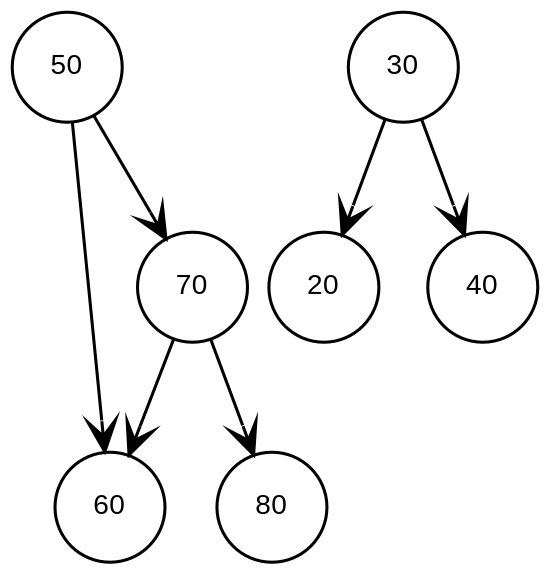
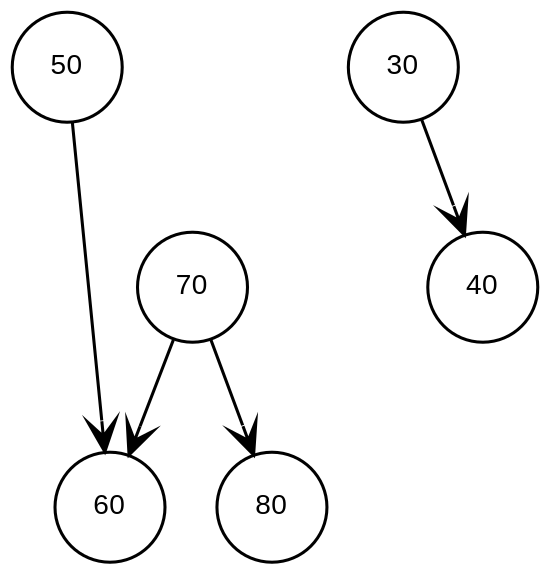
edge "50" -> "70": removed
node "20": removed
